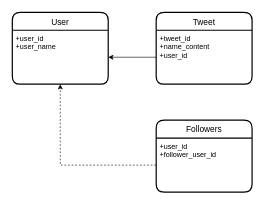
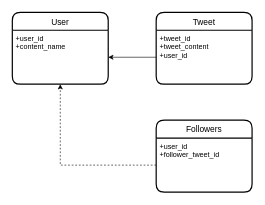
node "+user_id +user_name": label "+user_id +user_name" -> "+user_id +content_name"
node "+tweet_id +name_content +user_id": label "+tweet_id +name_content +user_id" -> "+tweet_id +tweet_content +user_id"
node "+user_id +follower_user_id": label "+user_id +follower_user_id" -> "+user_id +follower_tweet_id"
